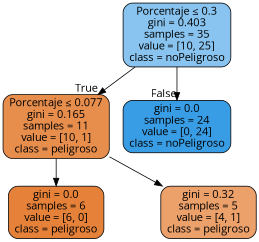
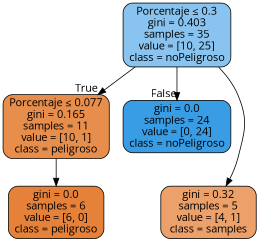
edge "Porcentaje ≤ 0.077" -> "gini = 0.32": now "Porcentaje ≤ 0.3" -> "gini = 0.32"
node "gini = 0.32": text "class = peligroso" -> "class = samples"
